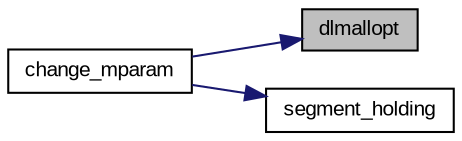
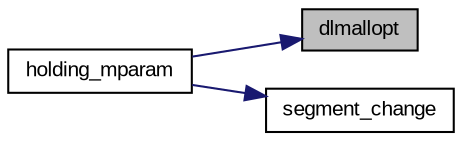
node "change_mparam": label "change_mparam" -> "holding_mparam"
node "segment_holding": label "segment_holding" -> "segment_change"
